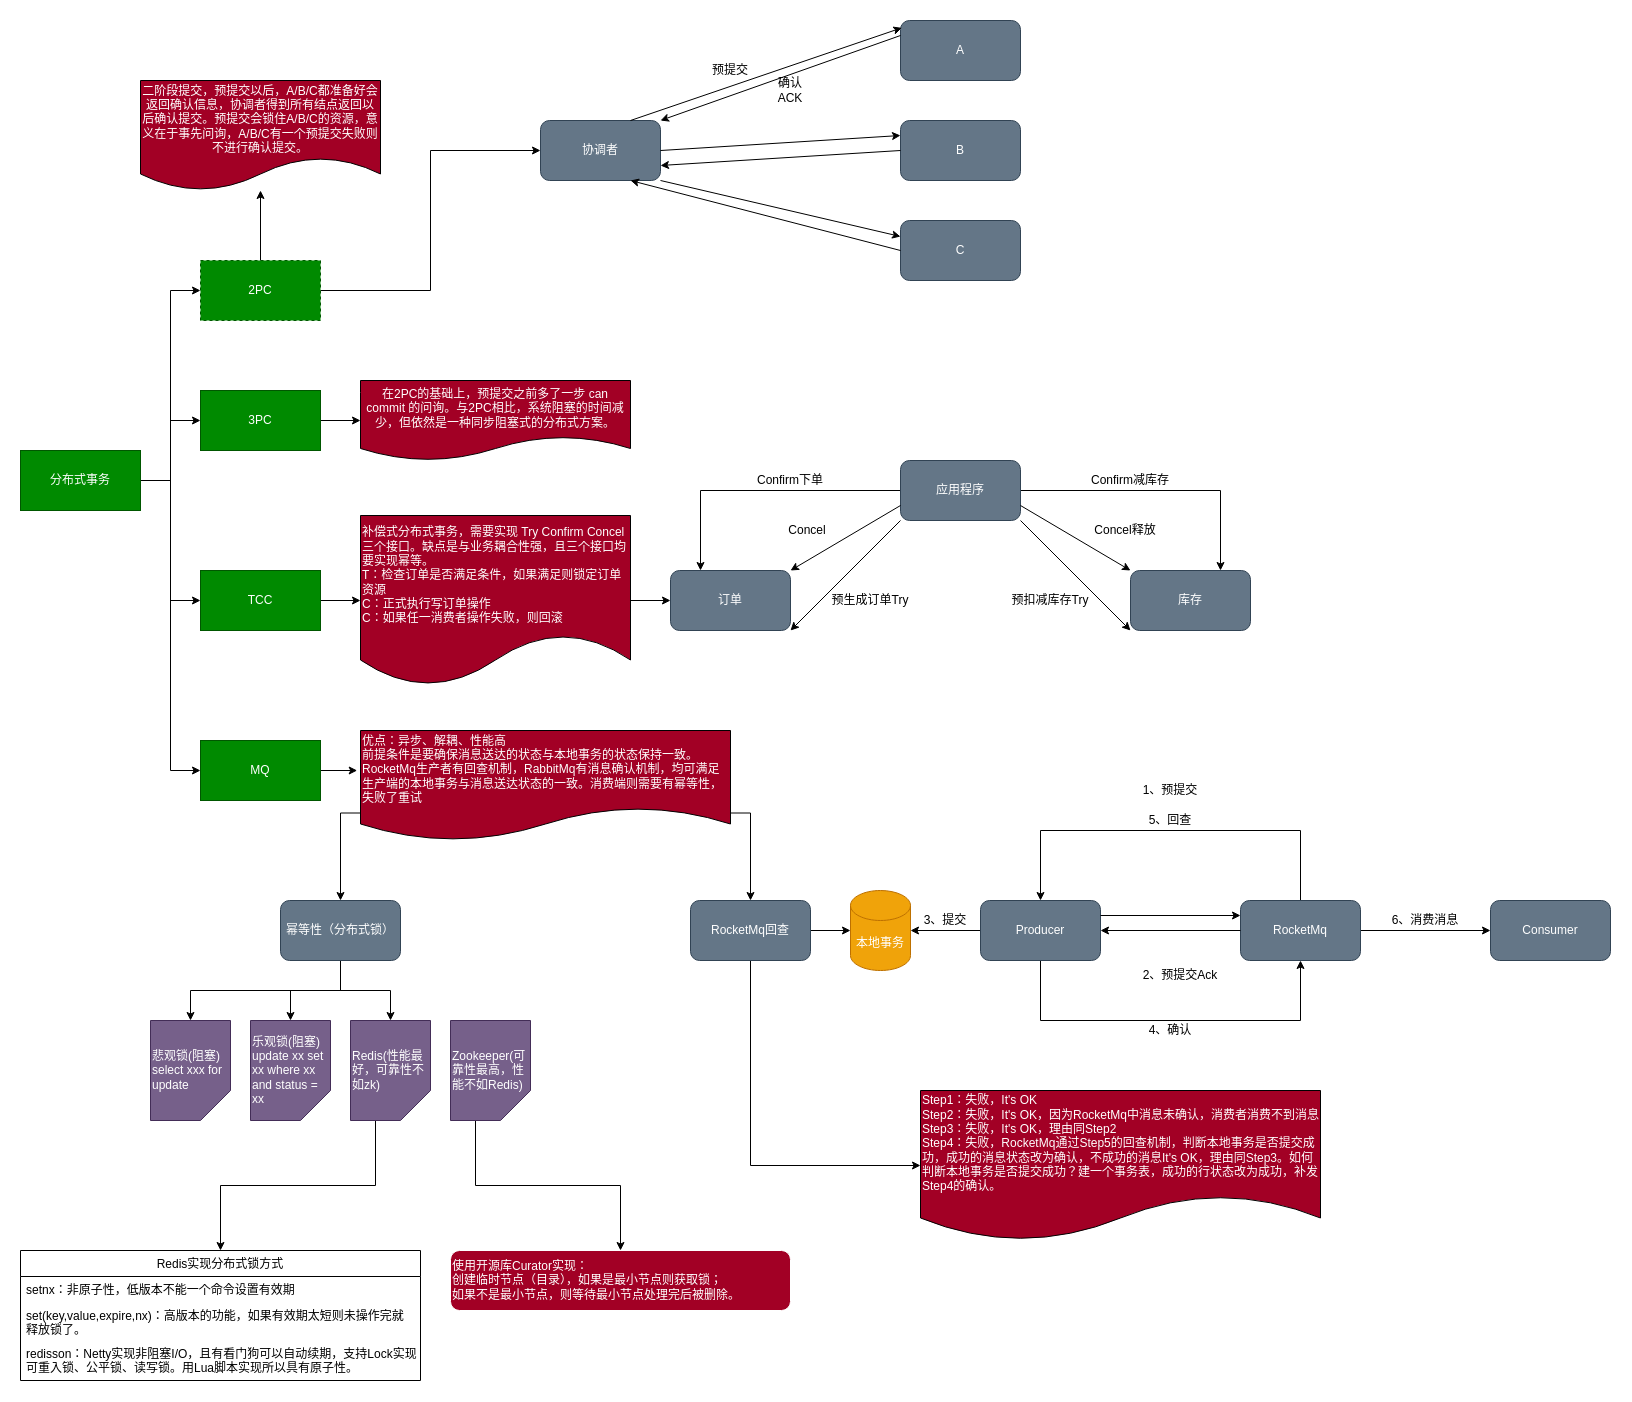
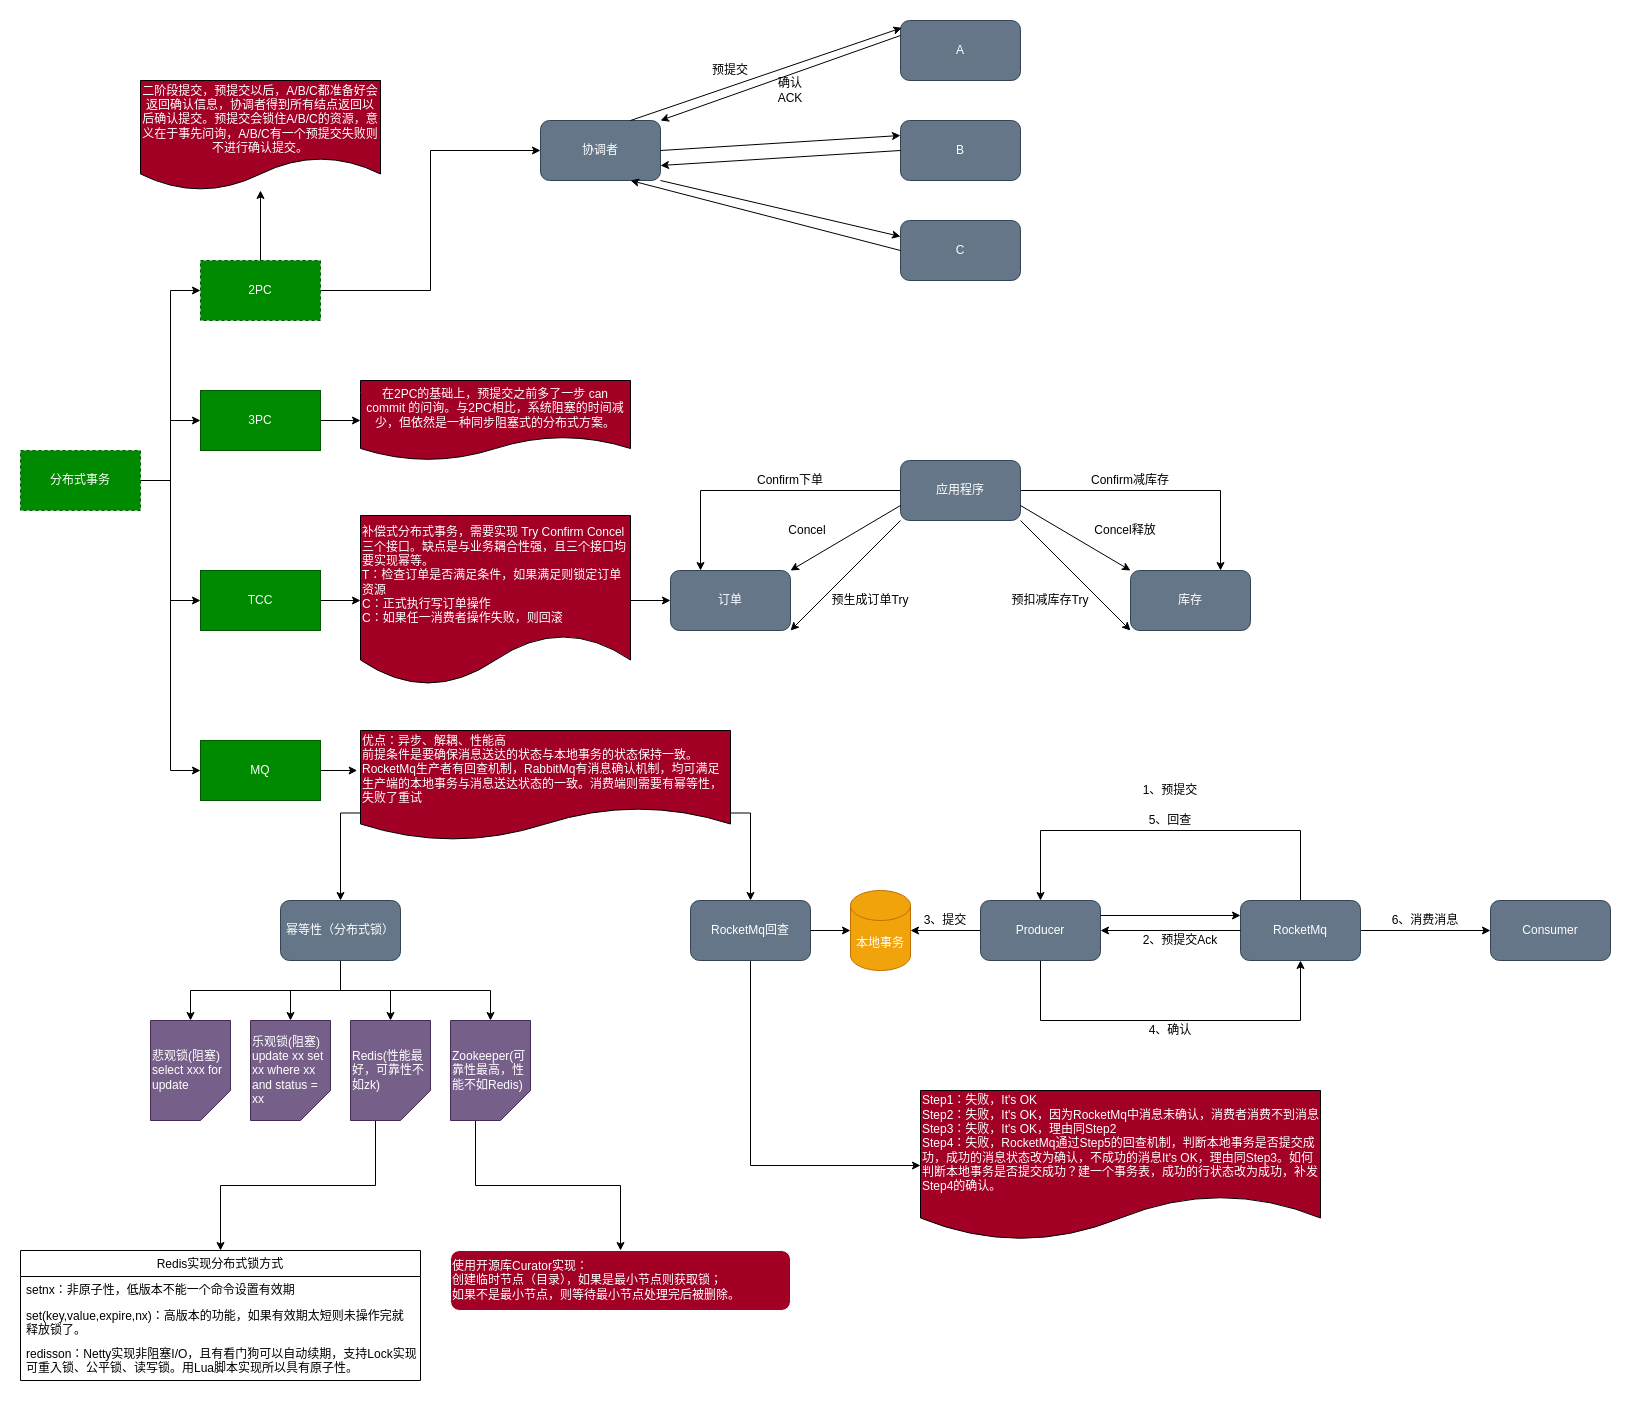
node "分布式事务": style solid -> dashed
node "2、预提交Ack": moved (1181, 976) -> (1181, 941)
edge "幂等性（分布式锁）" -> "Zookeeper(可靠性最高，性能不如Redis)": added
